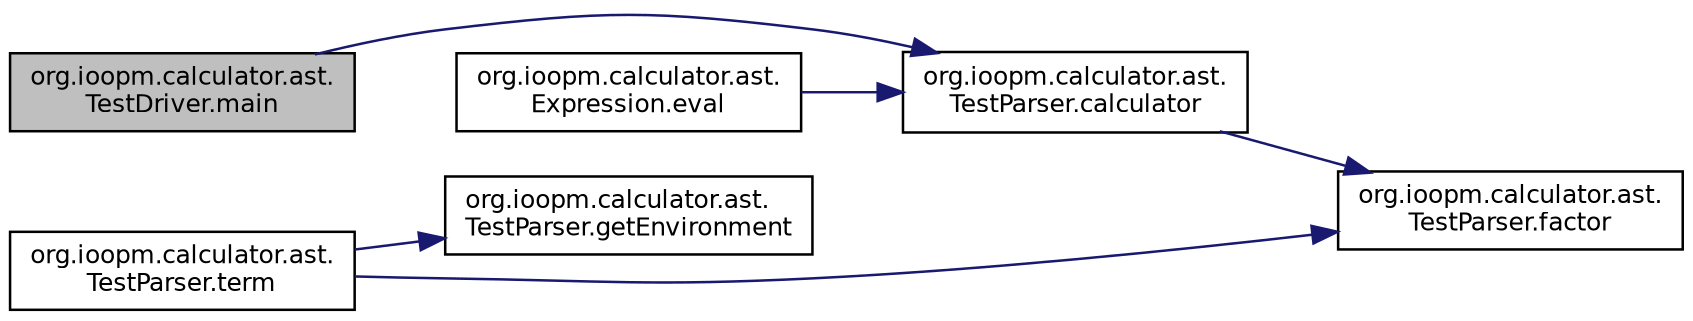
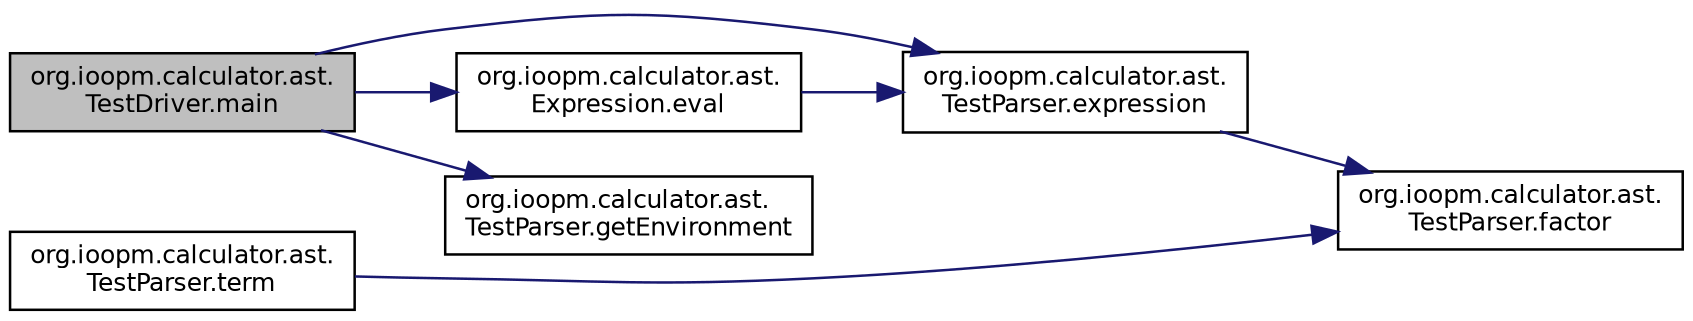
edge "org.ioopm.calculator.ast. TestDriver.main" -> "org.ioopm.calculator.ast. Expression.eval": added
node "org.ioopm.calculator.ast. TestParser.calculator": label "org.ioopm.calculator.ast. TestParser.calculator" -> "org.ioopm.calculator.ast. TestParser.expression"
edge "org.ioopm.calculator.ast. TestParser.term" -> "org.ioopm.calculator.ast. TestParser.getEnvironment": now "org.ioopm.calculator.ast. TestDriver.main" -> "org.ioopm.calculator.ast. TestParser.getEnvironment"
